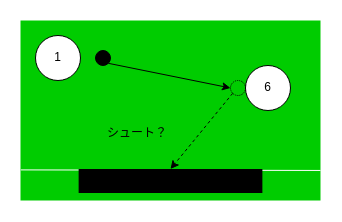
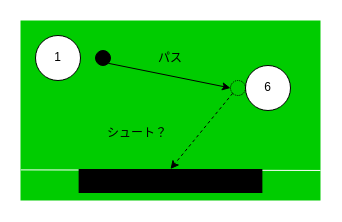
node "パス": added
